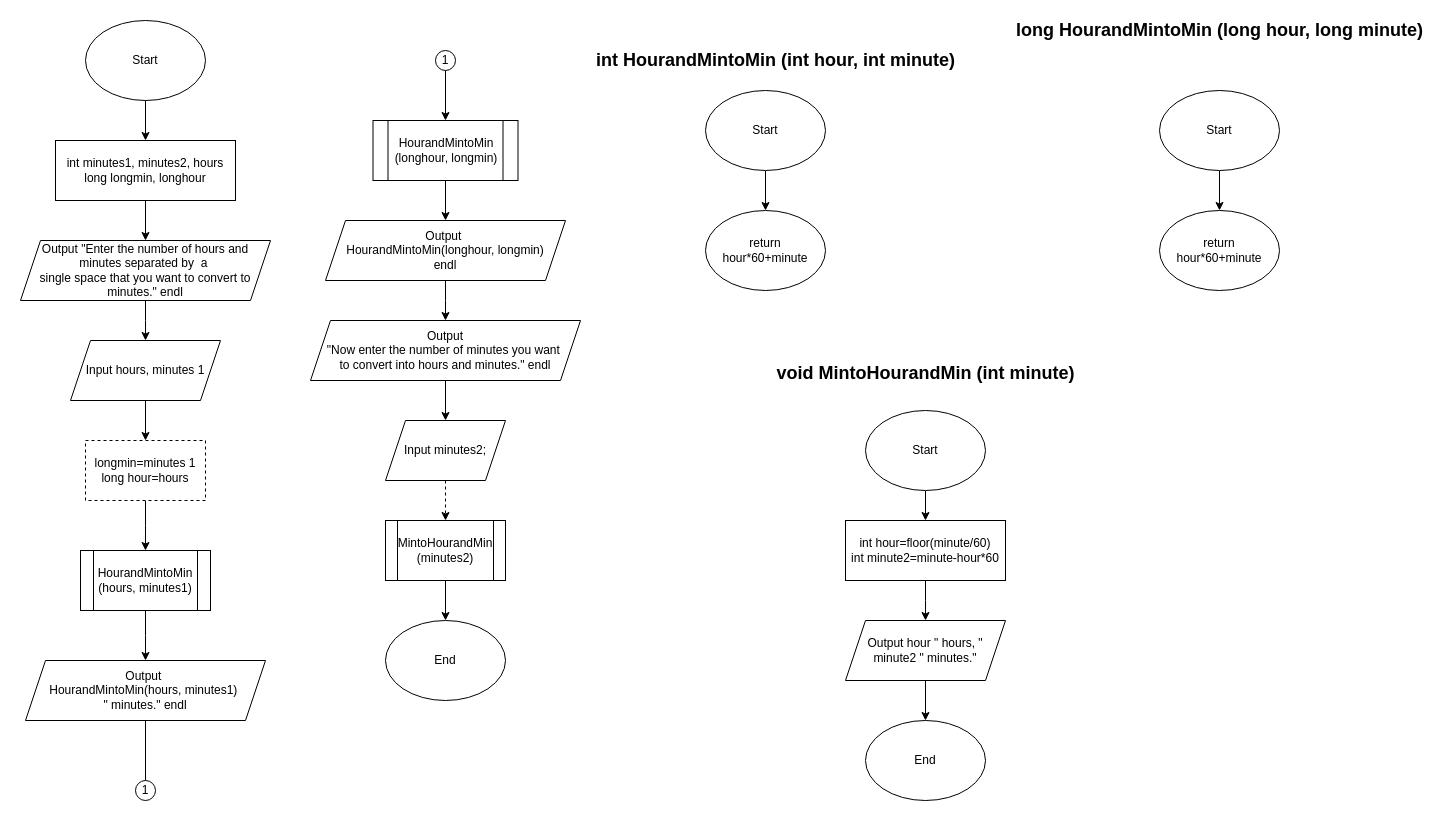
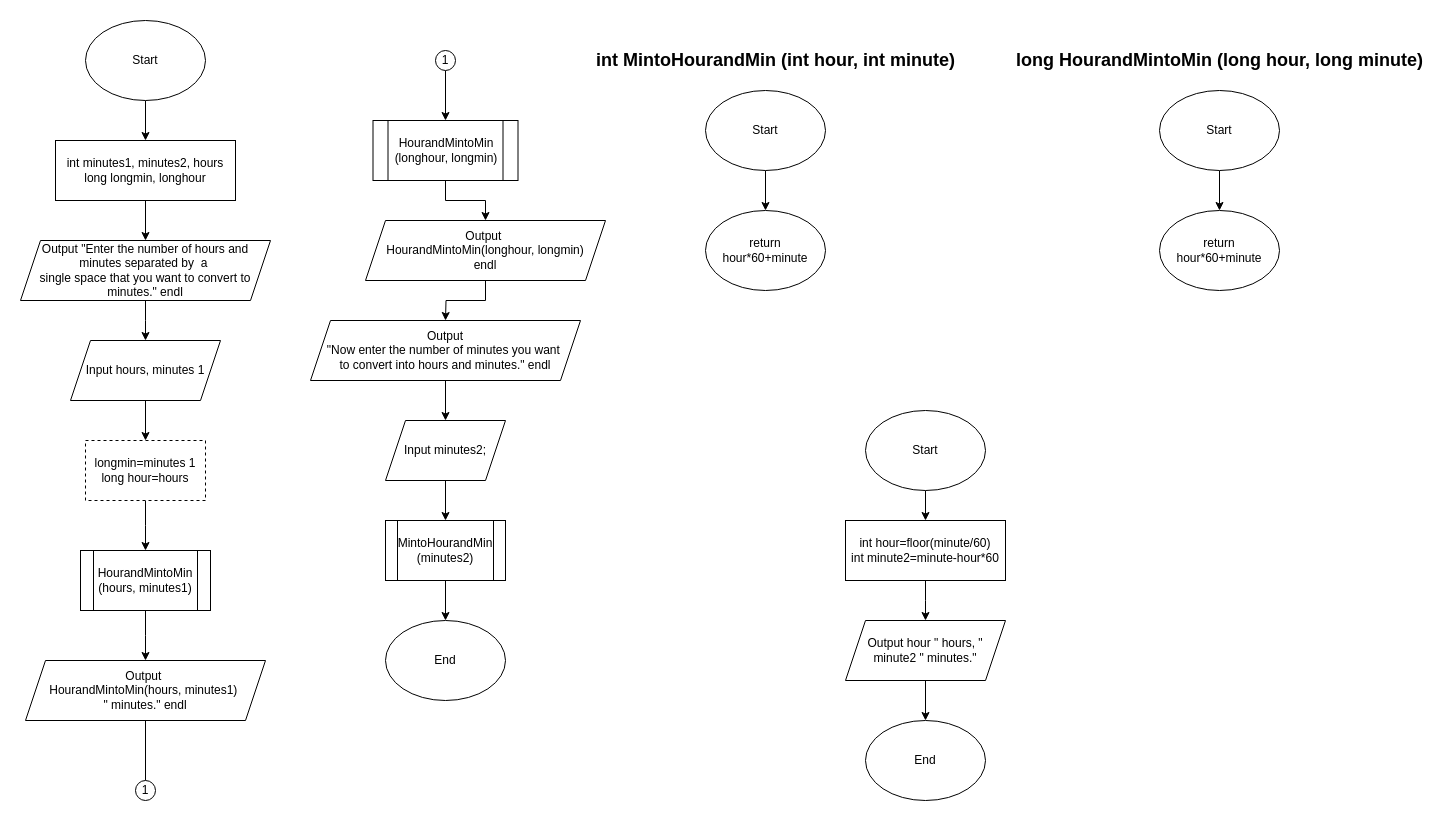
node "long HourandMintoMin (long hour, long minute)": moved (1220, 31) -> (1220, 61)
node "int HourandMintoMin (int hour, int minute)": label "int HourandMintoMin (int hour, int minute)" -> "int MintoHourandMin (int hour, int minute)"
node "Output HourandMintoMin(longhour, longmin) endl": moved (446, 251) -> (486, 251)
node "void MintoHourandMin (int minute)": removed
edge "Input minutes2;" -> "MintoHourandMin (minutes2)": style dashed -> solid
